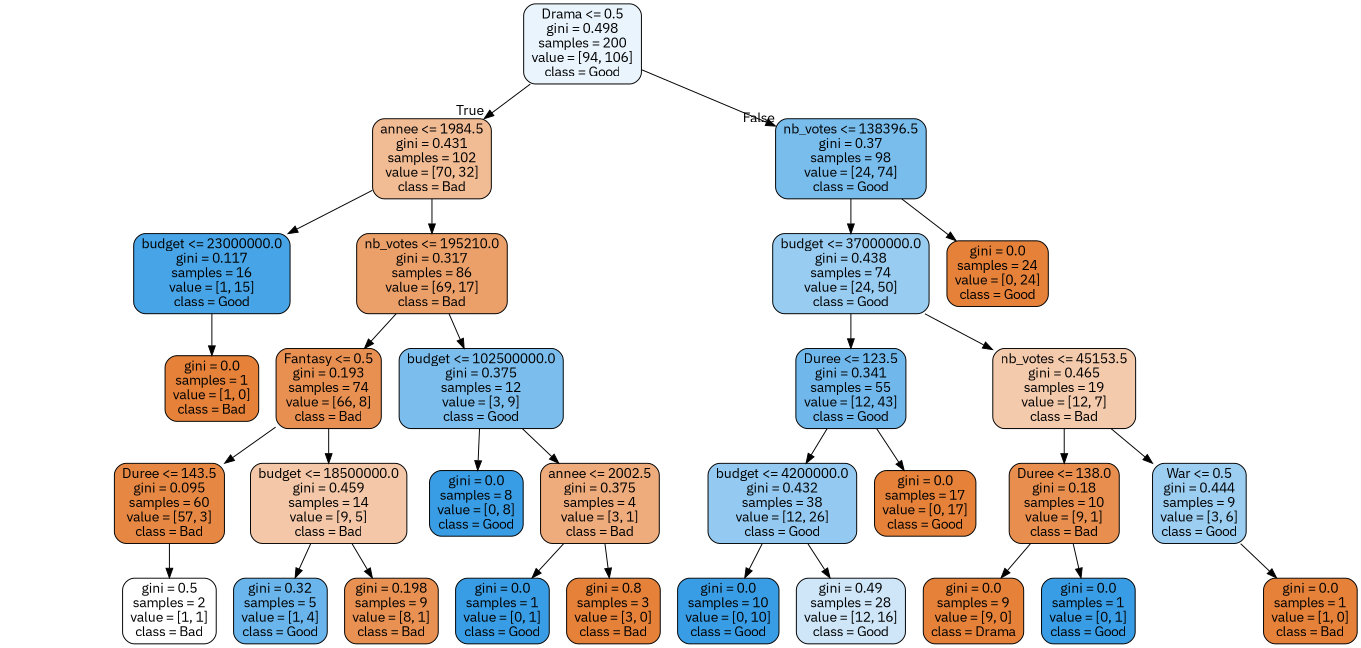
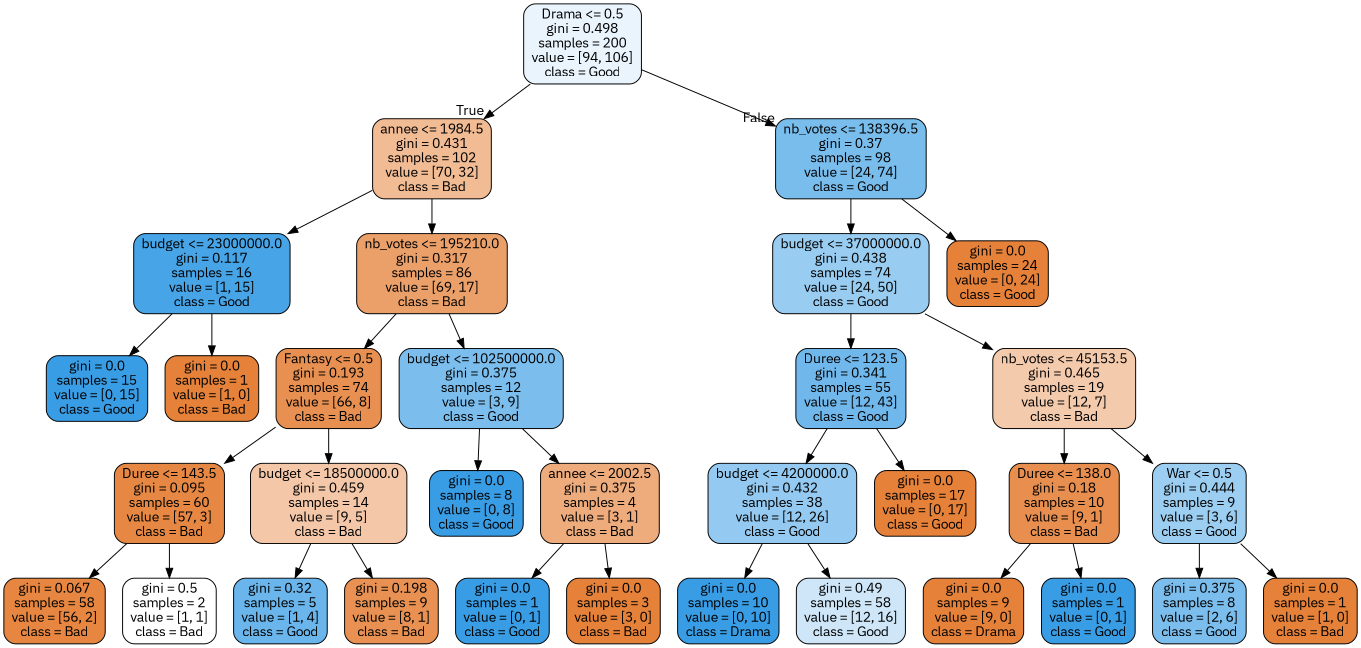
node "gini = 0.0 samples = 15 value = [0, 15] class = Good": added
node "gini = 0.067 samples = 58 value = [56, 2] class = Bad": added
node "gini = 0.8 samples = 3 value = [3, 0] class = Bad": label "gini = 0.8 samples = 3 value = [3, 0] class = Bad" -> "gini = 0.0 samples = 3 value = [3, 0] class = Bad"
node "gini = 0.0 samples = 10 value = [0, 10] class = Good": label "gini = 0.0 samples = 10 value = [0, 10] class = Good" -> "gini = 0.0 samples = 10 value = [0, 10] class = Drama"
node "gini = 0.49 samples = 28 value = [12, 16] class = Good": label "gini = 0.49 samples = 28 value = [12, 16] class = Good" -> "gini = 0.49 samples = 58 value = [12, 16] class = Good"
node "gini = 0.375 samples = 8 value = [2, 6] class = Good": added
